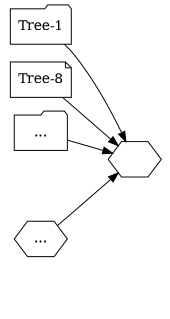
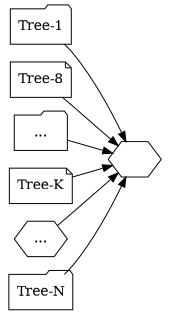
node "Tree-K": added
node "Tree-N": added
